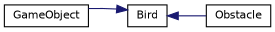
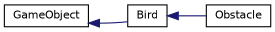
edge "GameObject" -> "Bird": reversed
